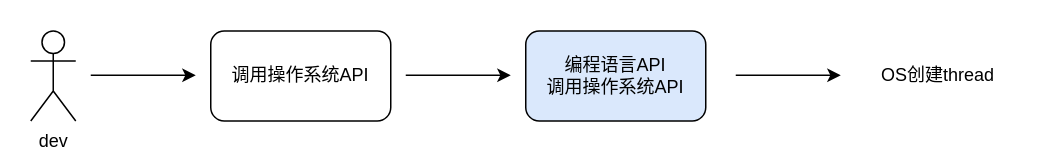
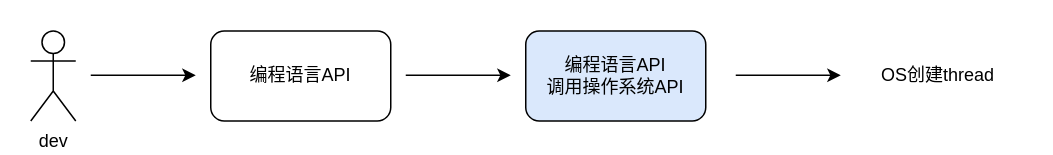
node "调用操作系统API": label "调用操作系统API" -> "编程语言API"
